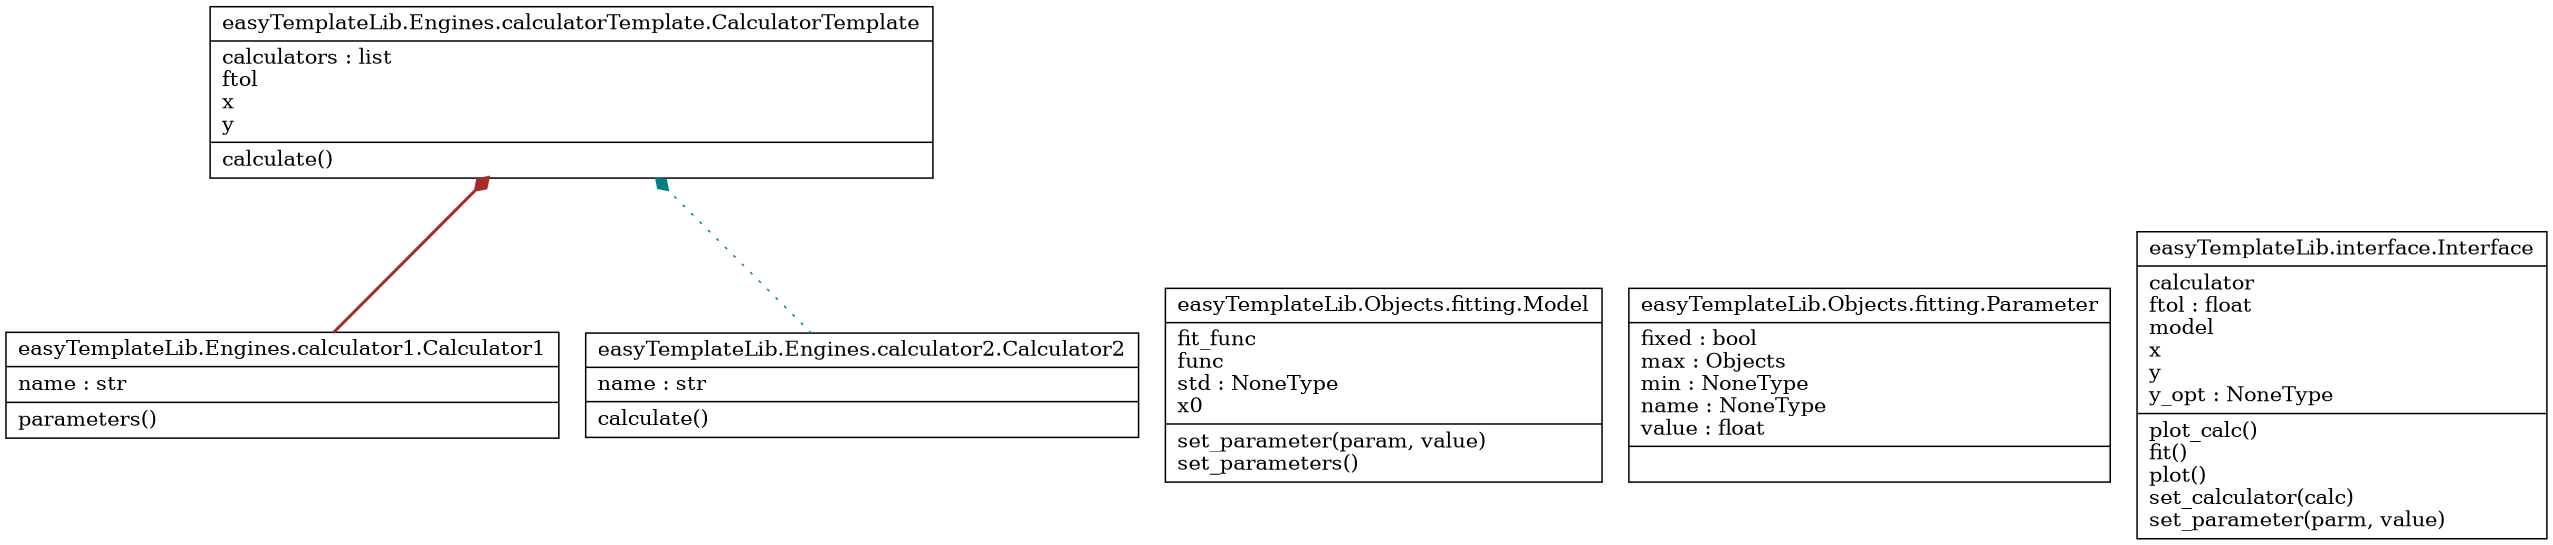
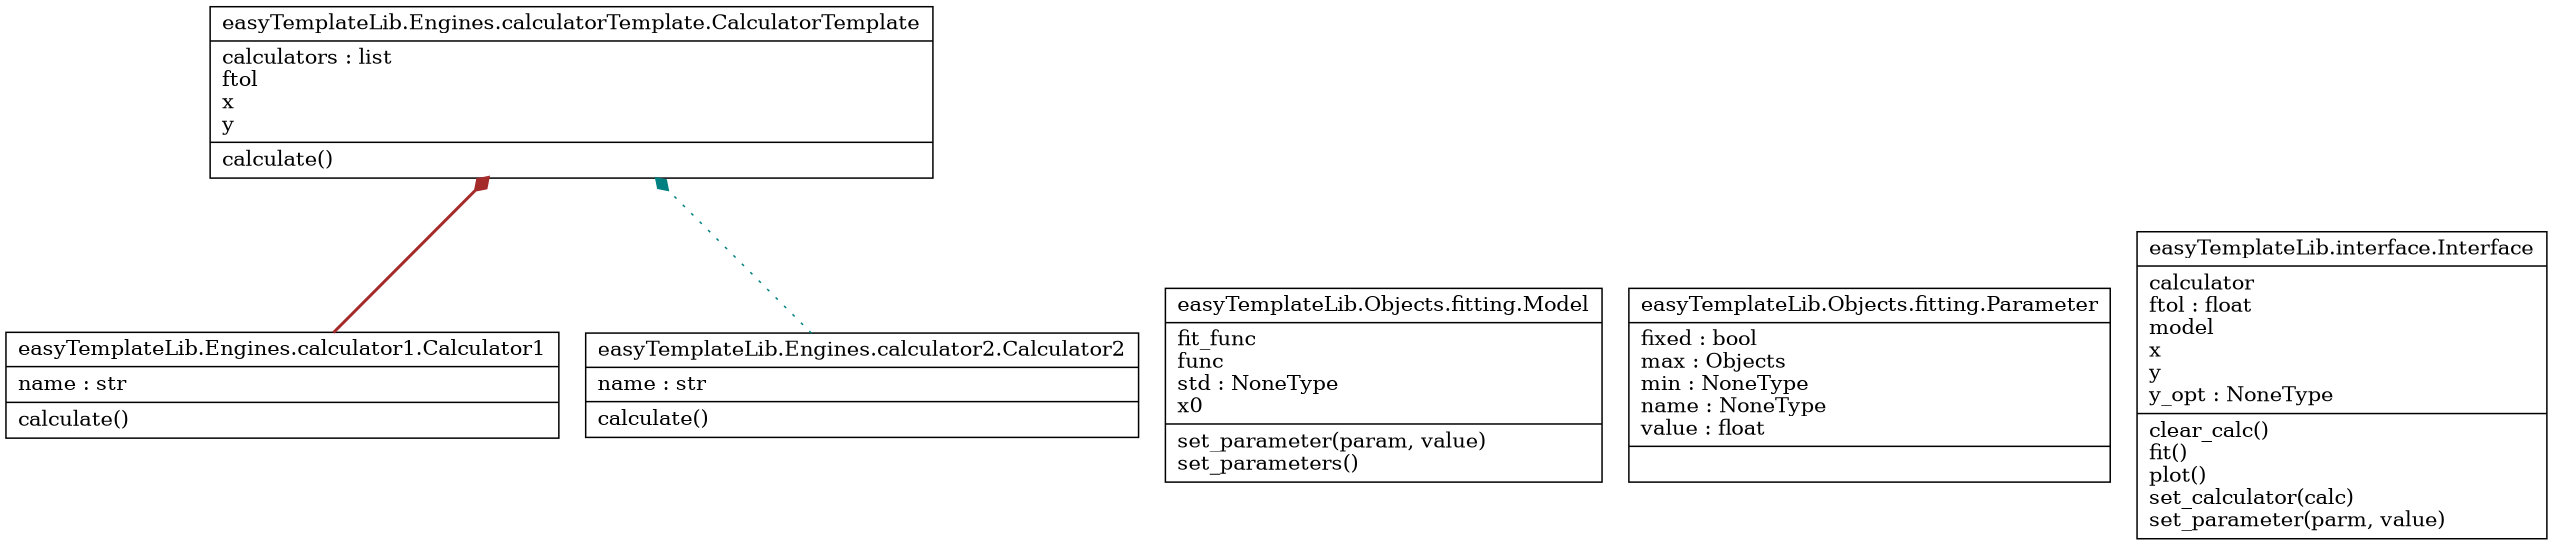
node "easyTemplateLib.Engines.calculator1.Calculator1": text "parameters()" -> "calculate()"
node "easyTemplateLib.interface.Interface": text "plot_calc()" -> "clear_calc()"
